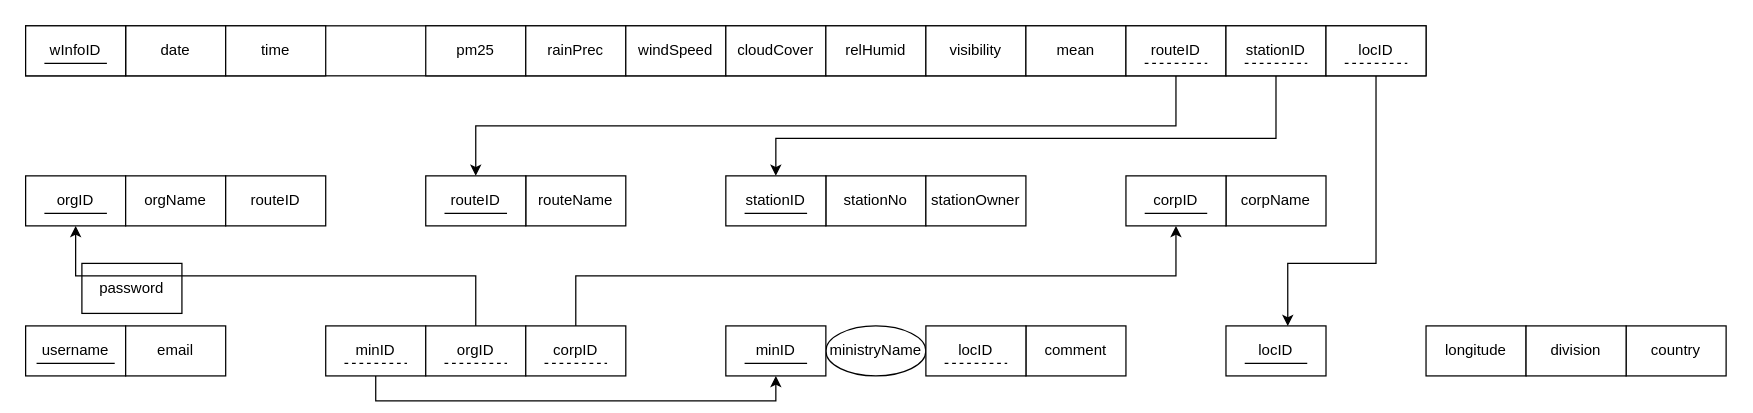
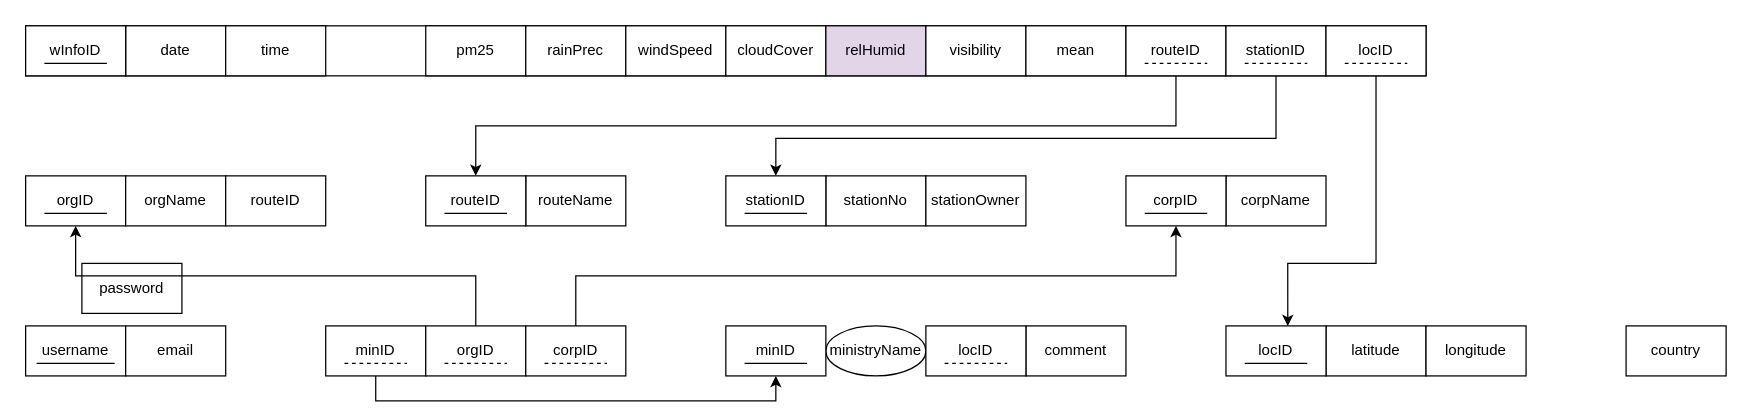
node "relHumid": fillcolor #ffffff -> #e1d5e7
node "latitude": added
node "division": removed
